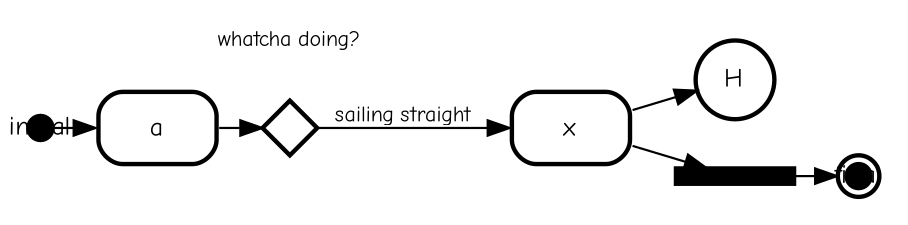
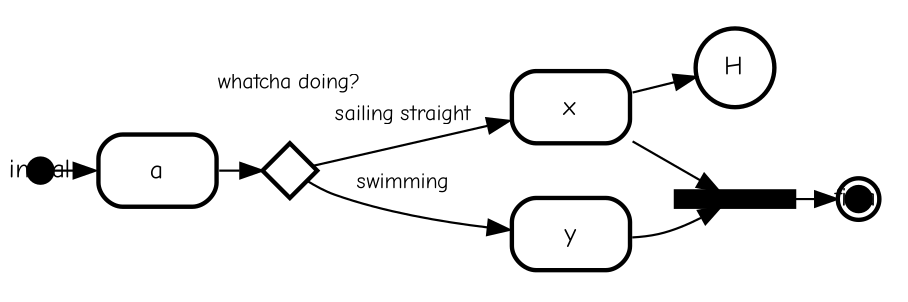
node "y": added
